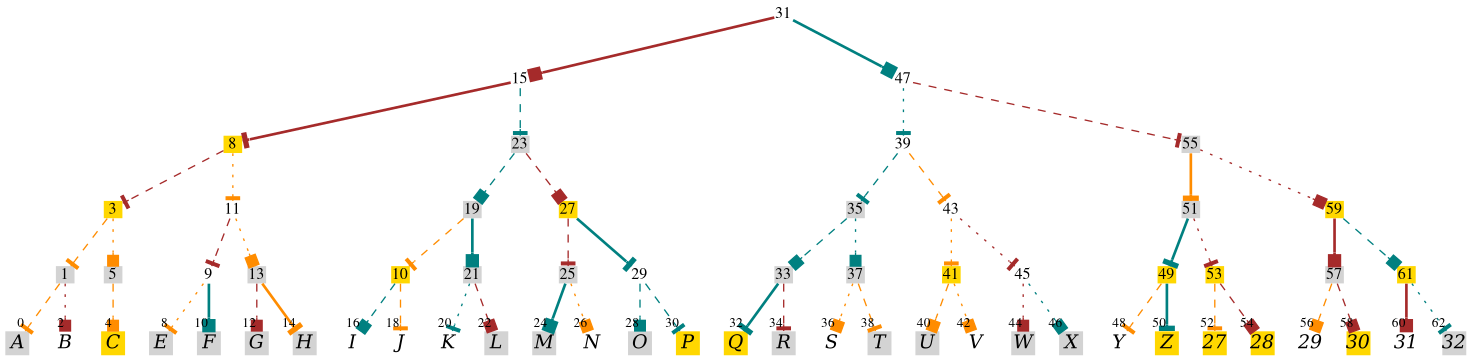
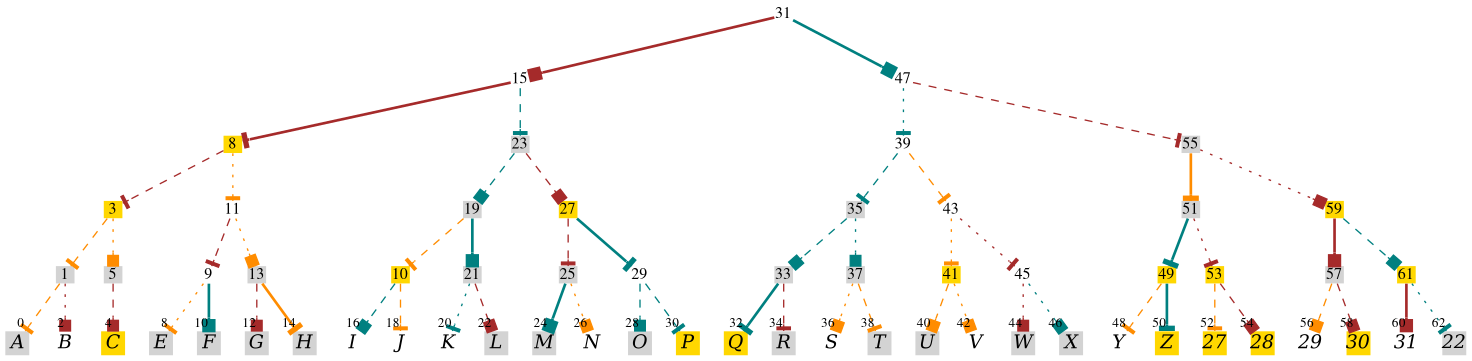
edge "5" -> "C": color darkorange -> brown
node "32": label "32" -> "22"
